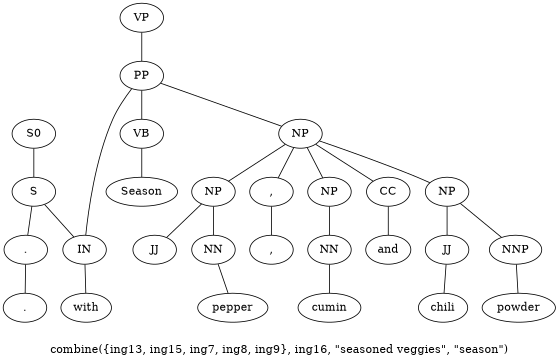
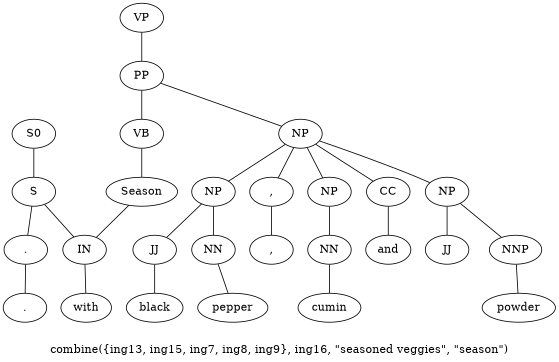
edge "PP" -- "IN": now "Season" -- "IN"
node "black": added
node "chili": removed
